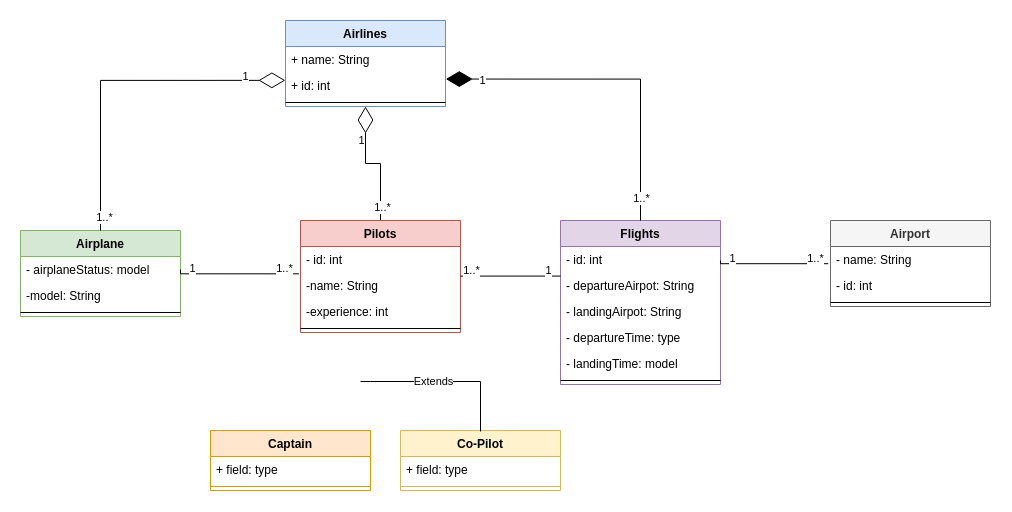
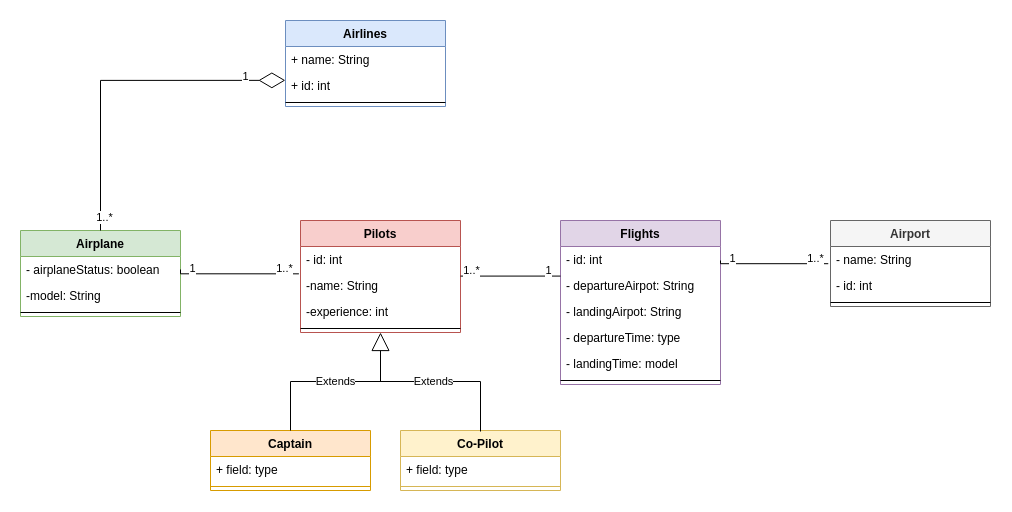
edge "Flights" -> "+ id: int": removed, labels "1..*", "1"
edge "Pilots" -> "Airlines": removed, labels "1..*", "1"
node "- airplaneStatus: model": label "- airplaneStatus: model" -> "- airplaneStatus: boolean"
edge "Captain" -> "Pilots": added, label "Extends"
